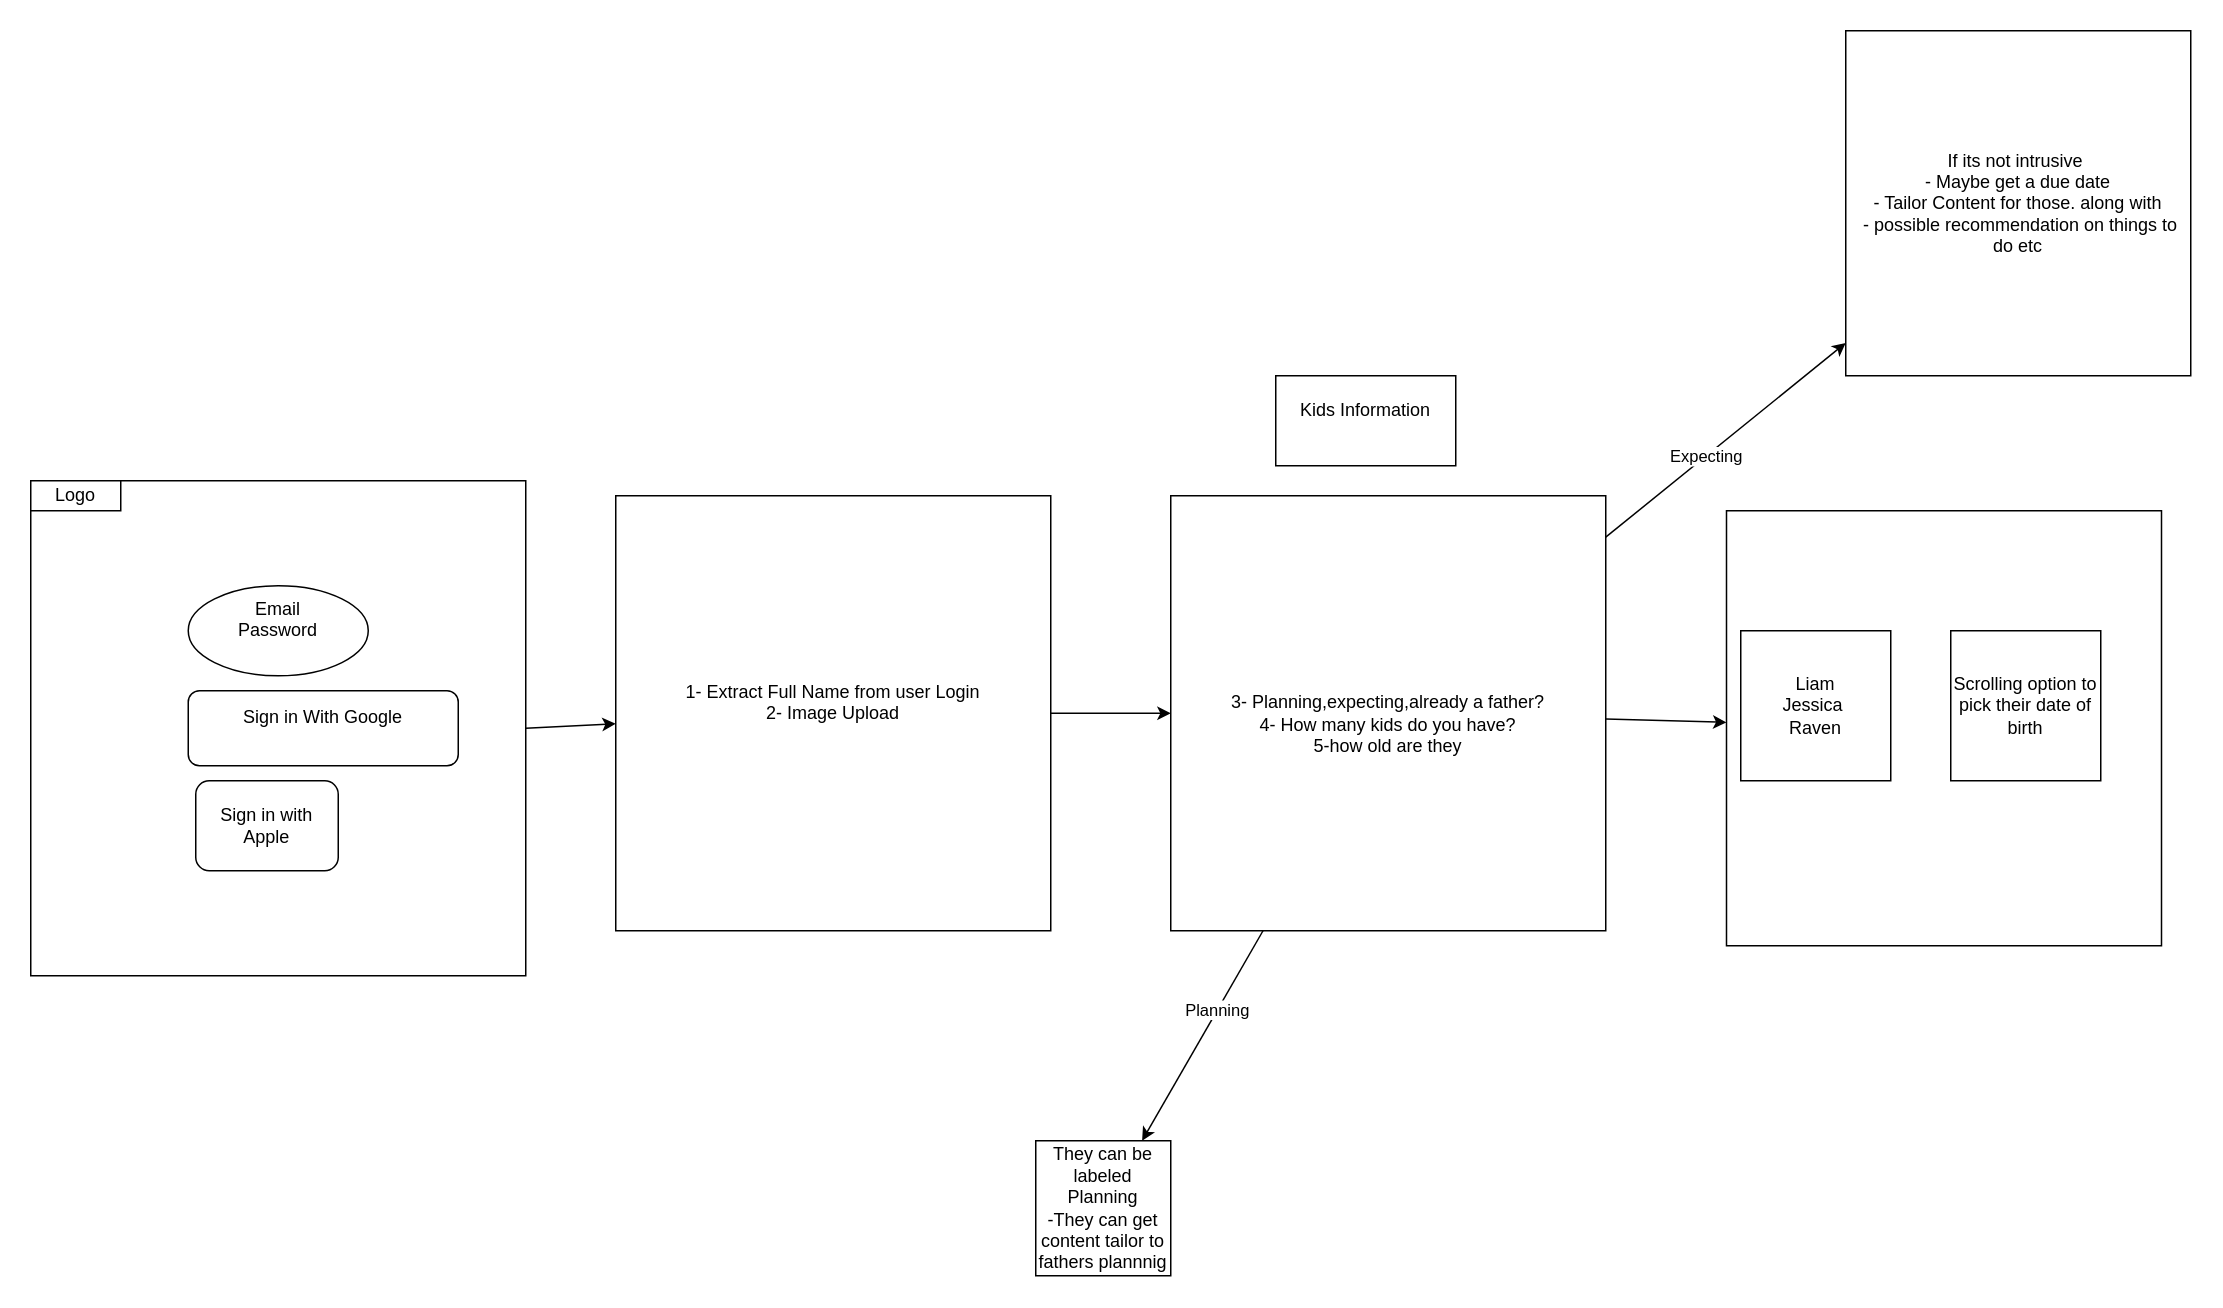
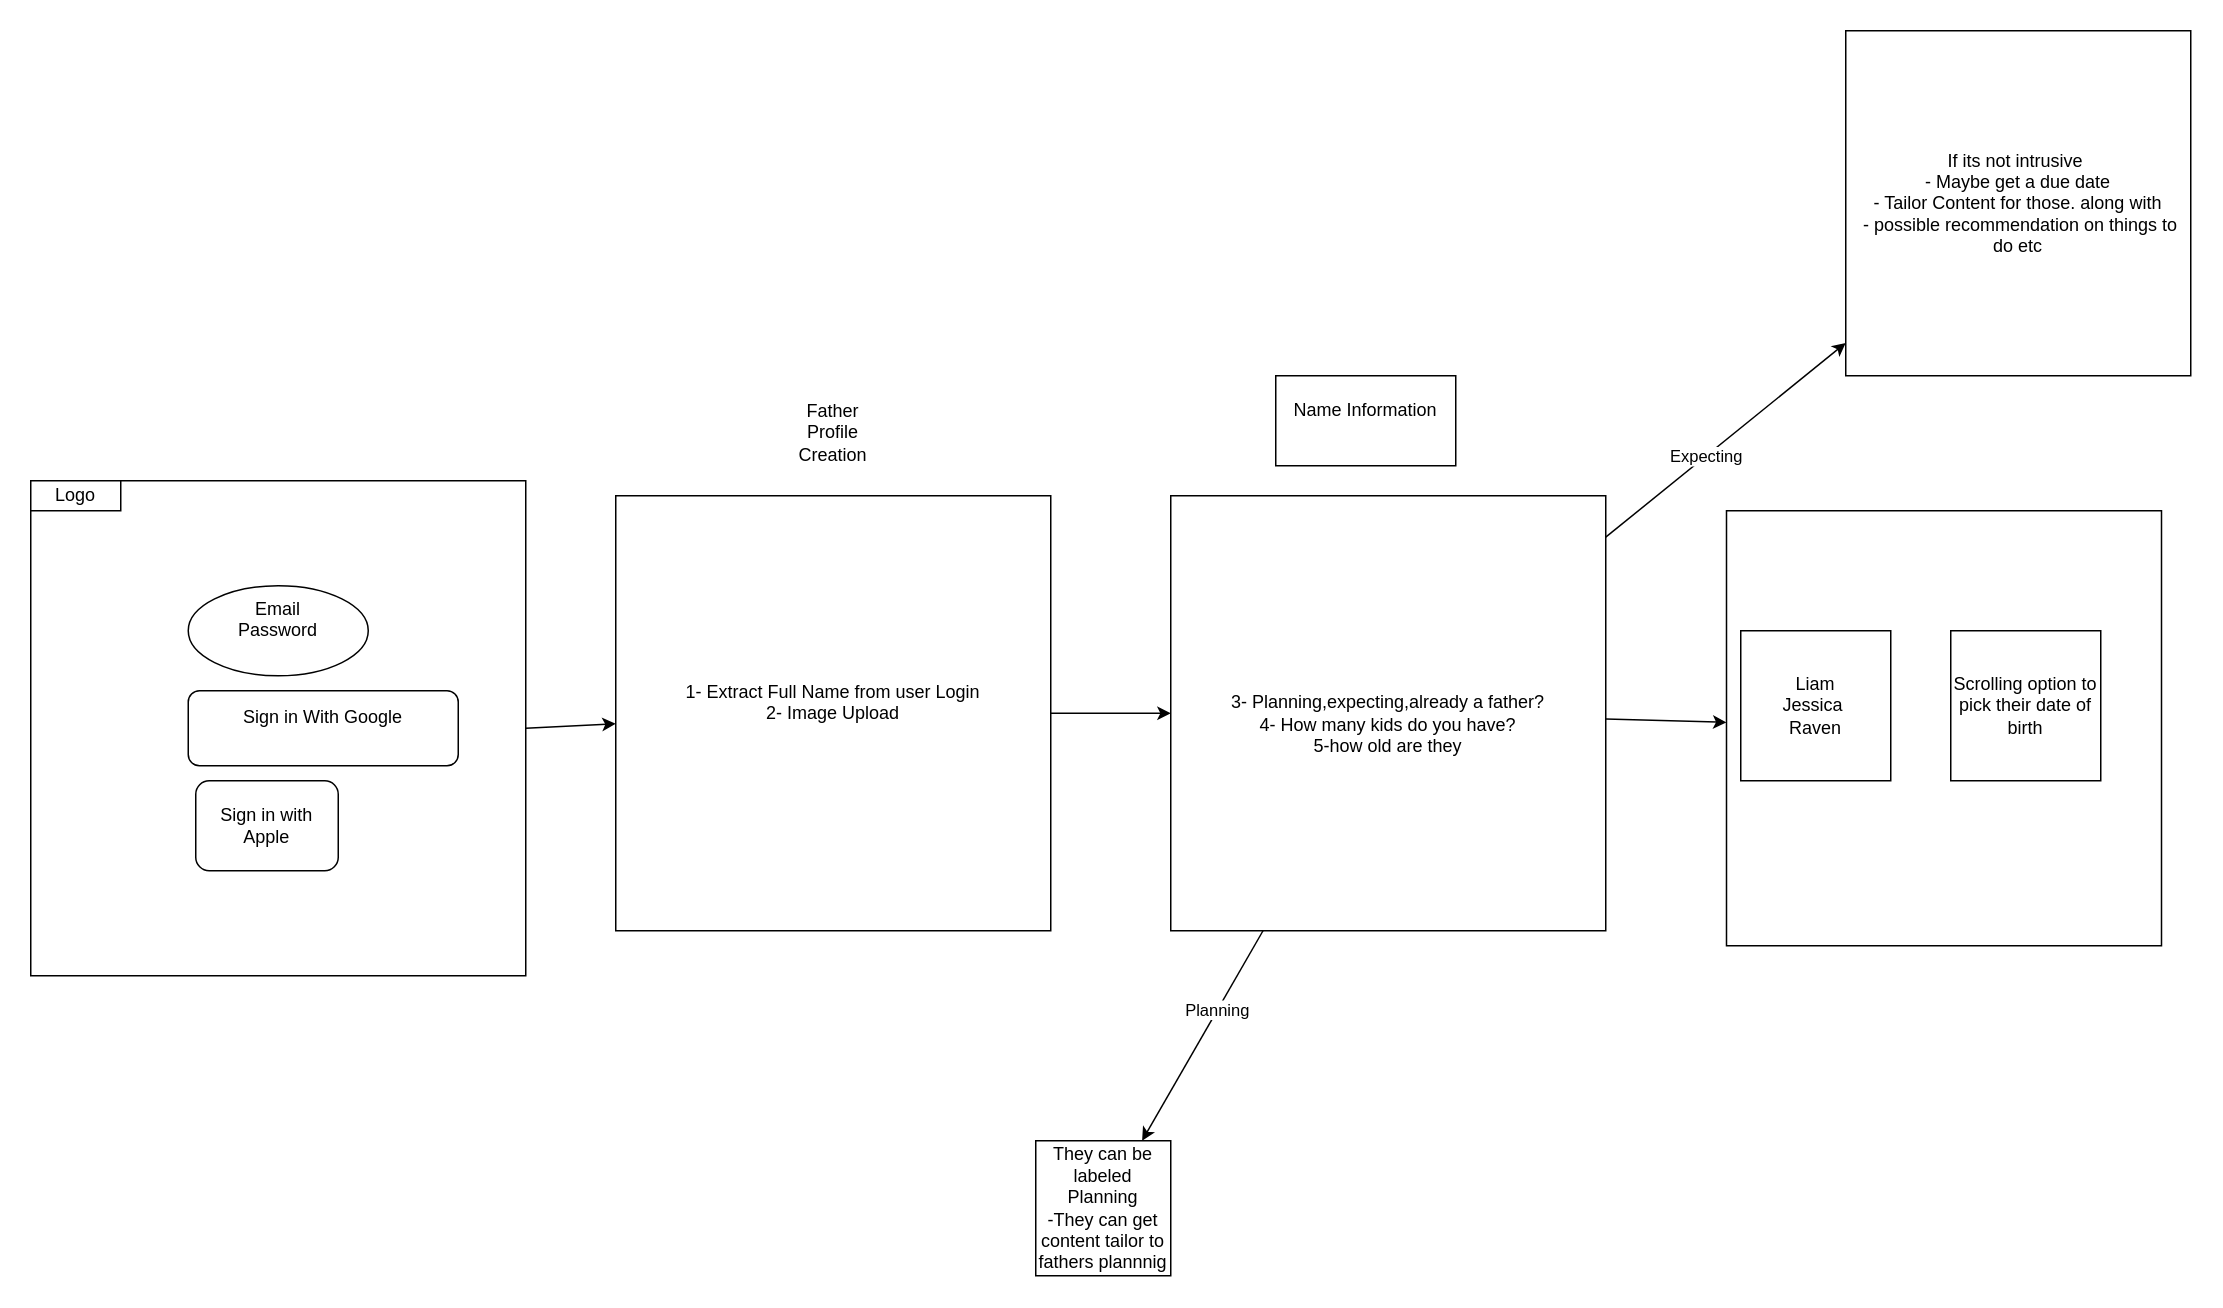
node "Kids Information": label "Kids Information" -> "Name Information"
node "Father Profile Creation": added
